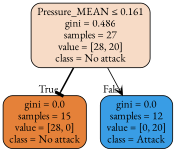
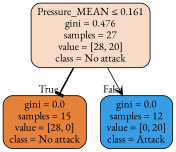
node "Pressure_MEAN ≤ 0.161": text "gini = 0.486" -> "gini = 0.476"
